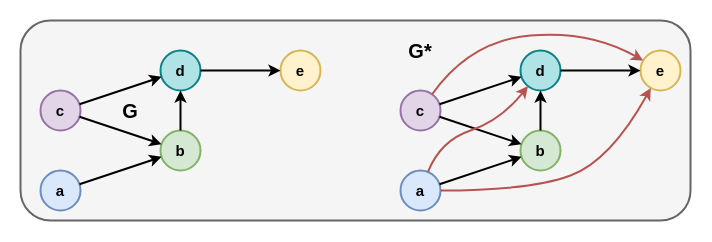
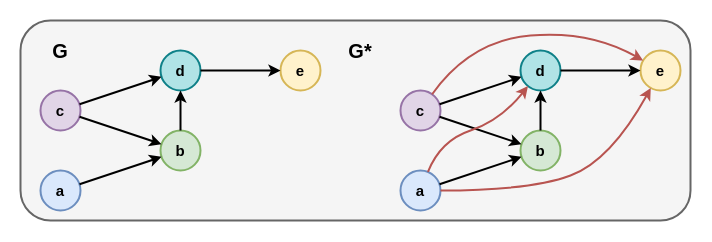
node "G*": moved (421, 51) -> (361, 51)
node "G": moved (131, 111) -> (61, 51)
